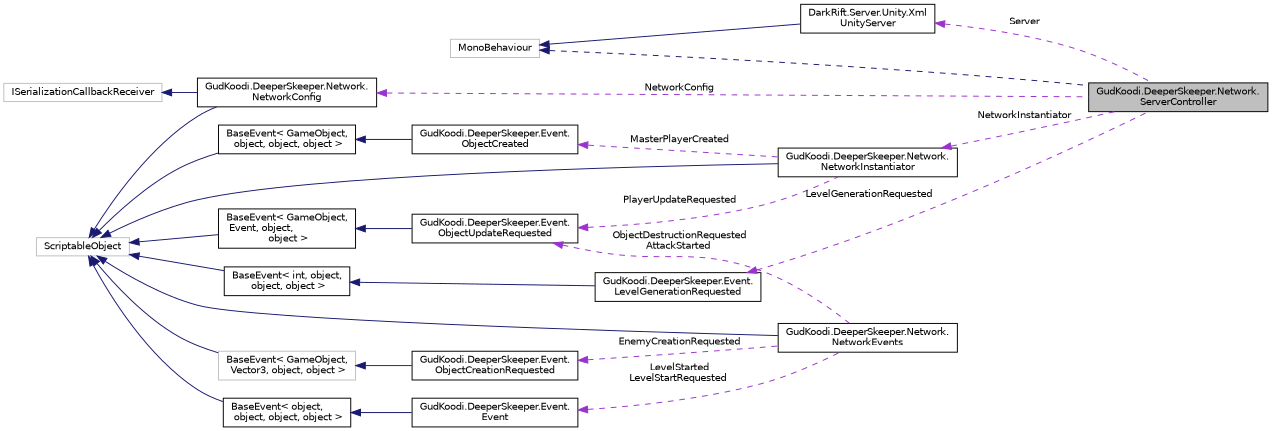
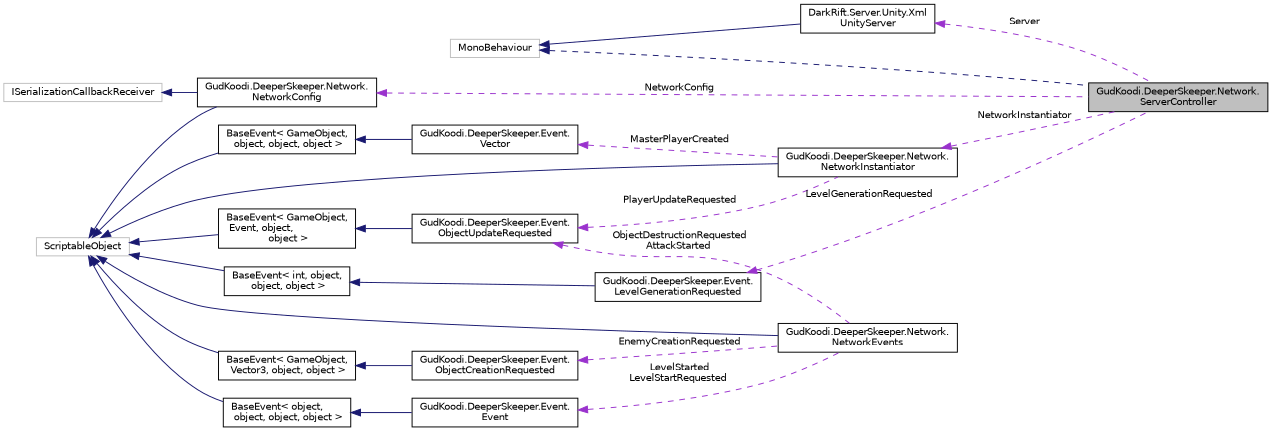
node "GudKoodi.DeeperSkeeper.Event. ObjectCreated": label "GudKoodi.DeeperSkeeper.Event. ObjectCreated" -> "GudKoodi.DeeperSkeeper.Event. Vector"
node "BaseEvent< GameObject, Vector3, object, object >": color grey75 -> black
